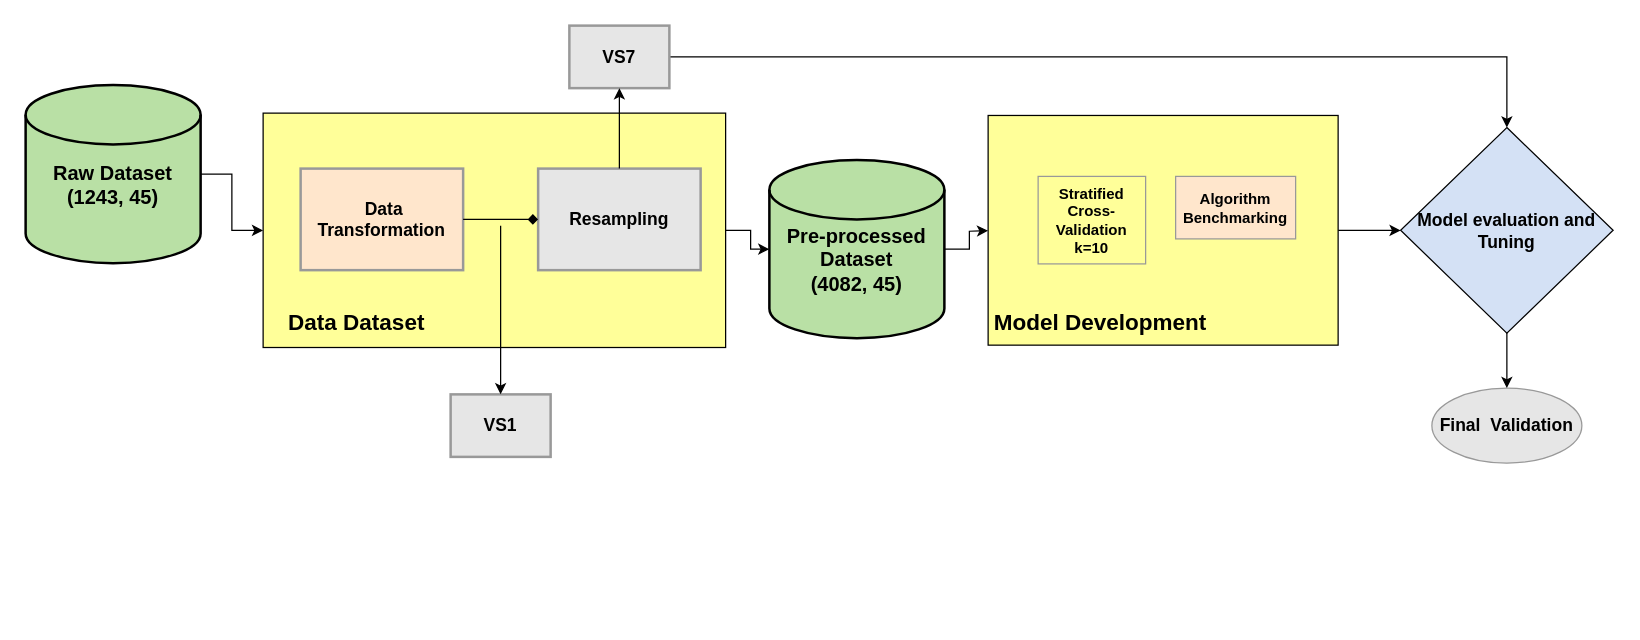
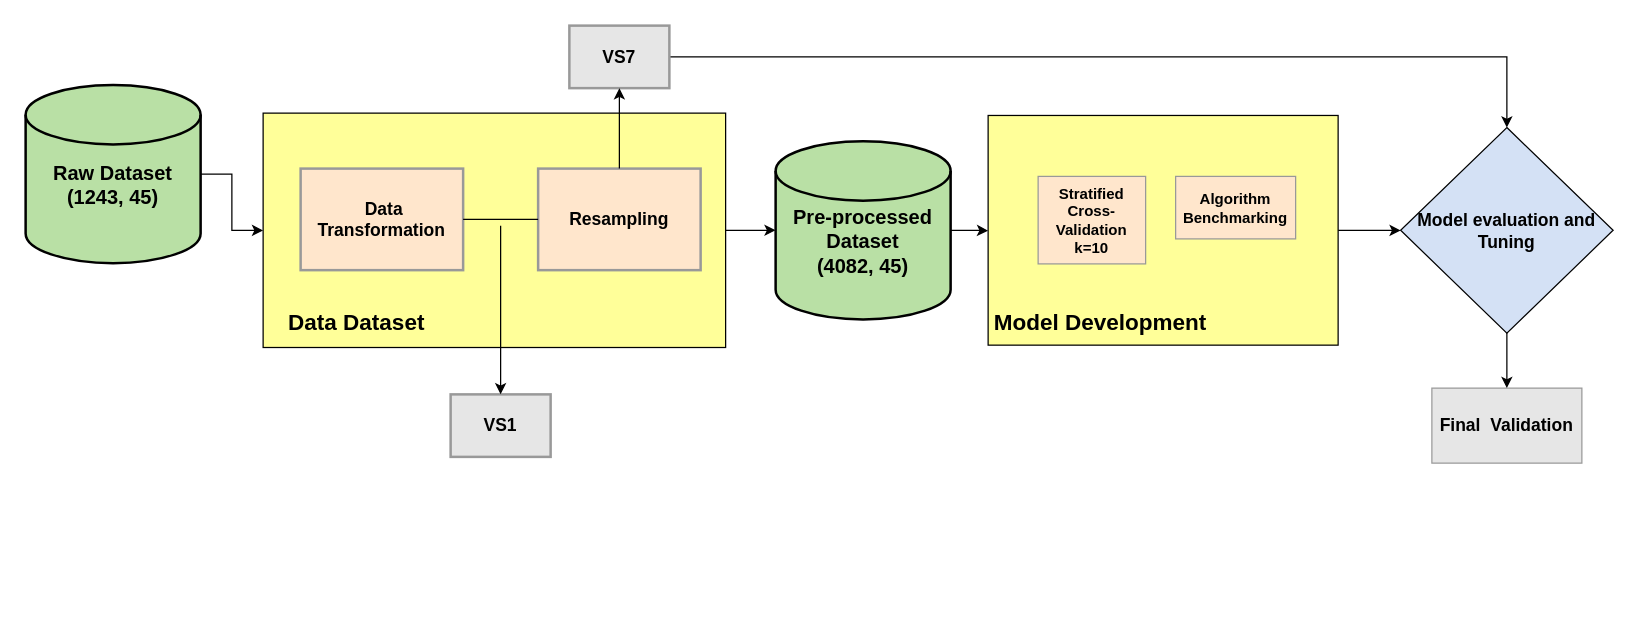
edge "Data Transformation" -> "Resampling": arrowhead diamond -> none
node "Resampling": fillcolor #e6e6e6 -> #ffe6cc
node "Stratified Cross-Validation k=10": fillcolor #ffff99 -> #ffe6cc
node "Pre-processed Dataset (4082, 45)": moved (857, 249) -> (863, 230)
node "Final Validation": shape ellipse -> rectangle
